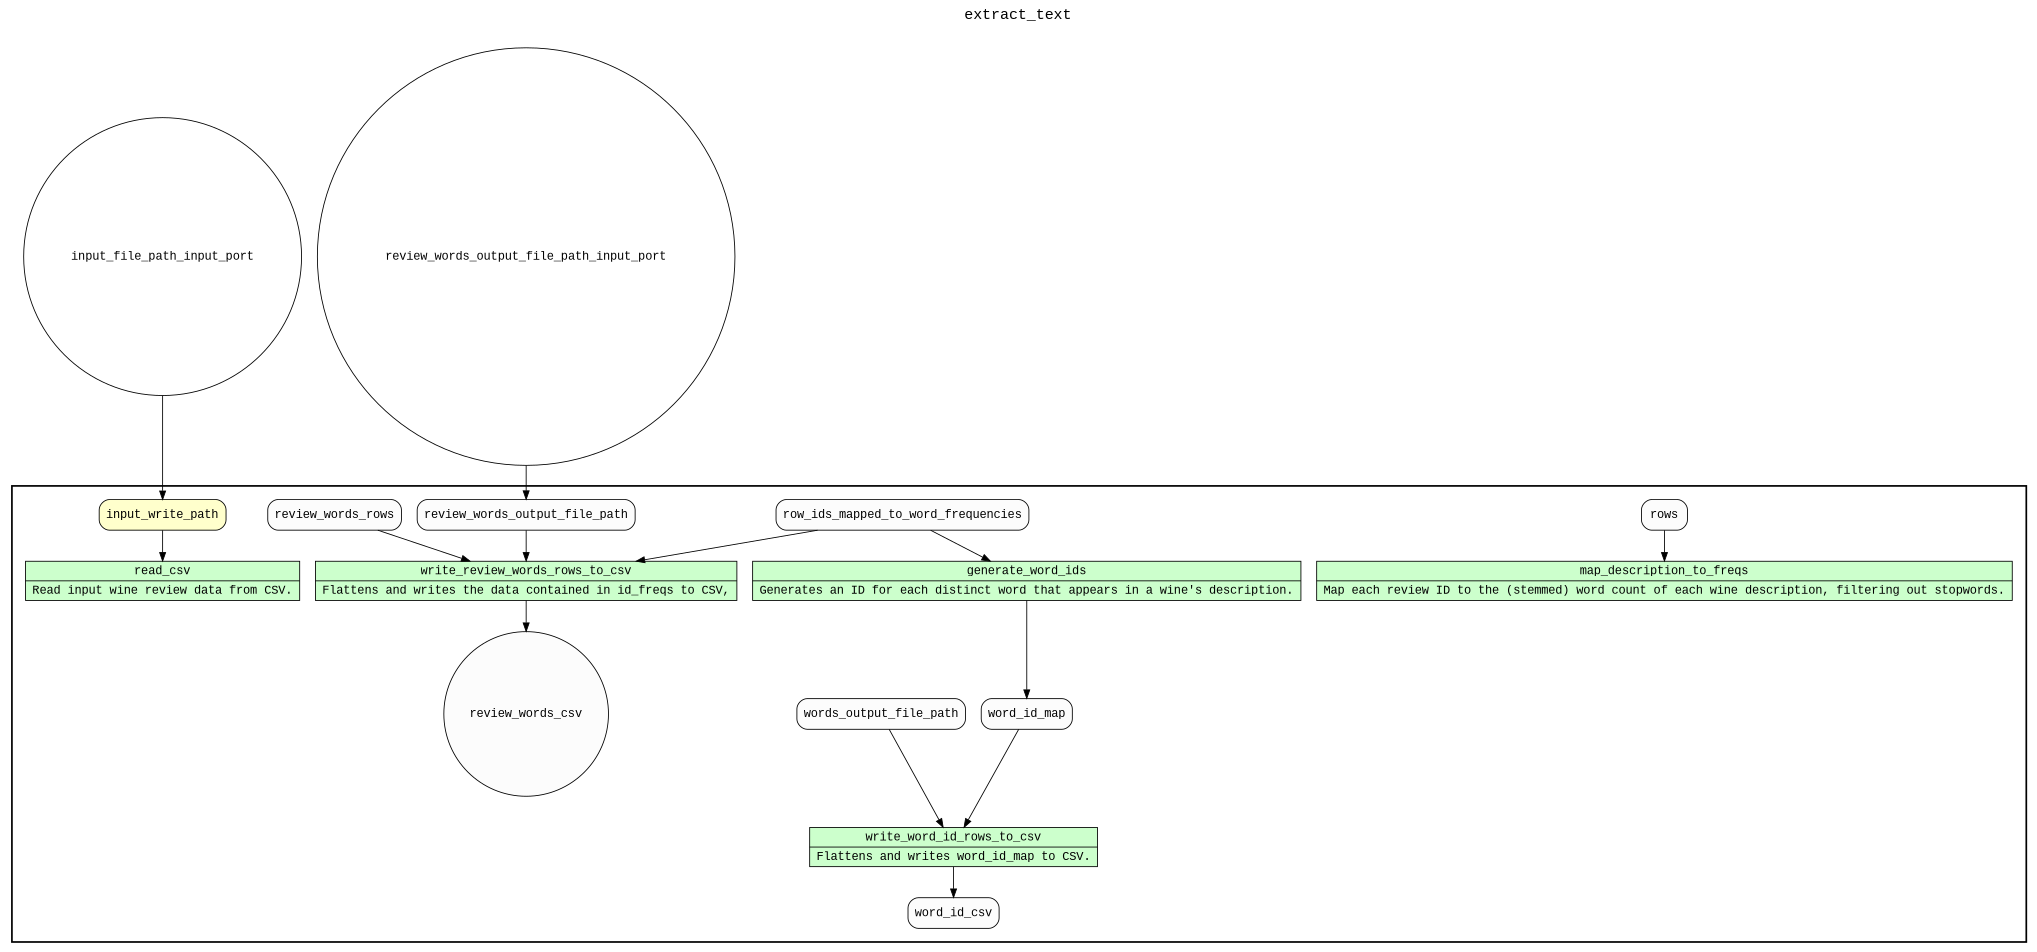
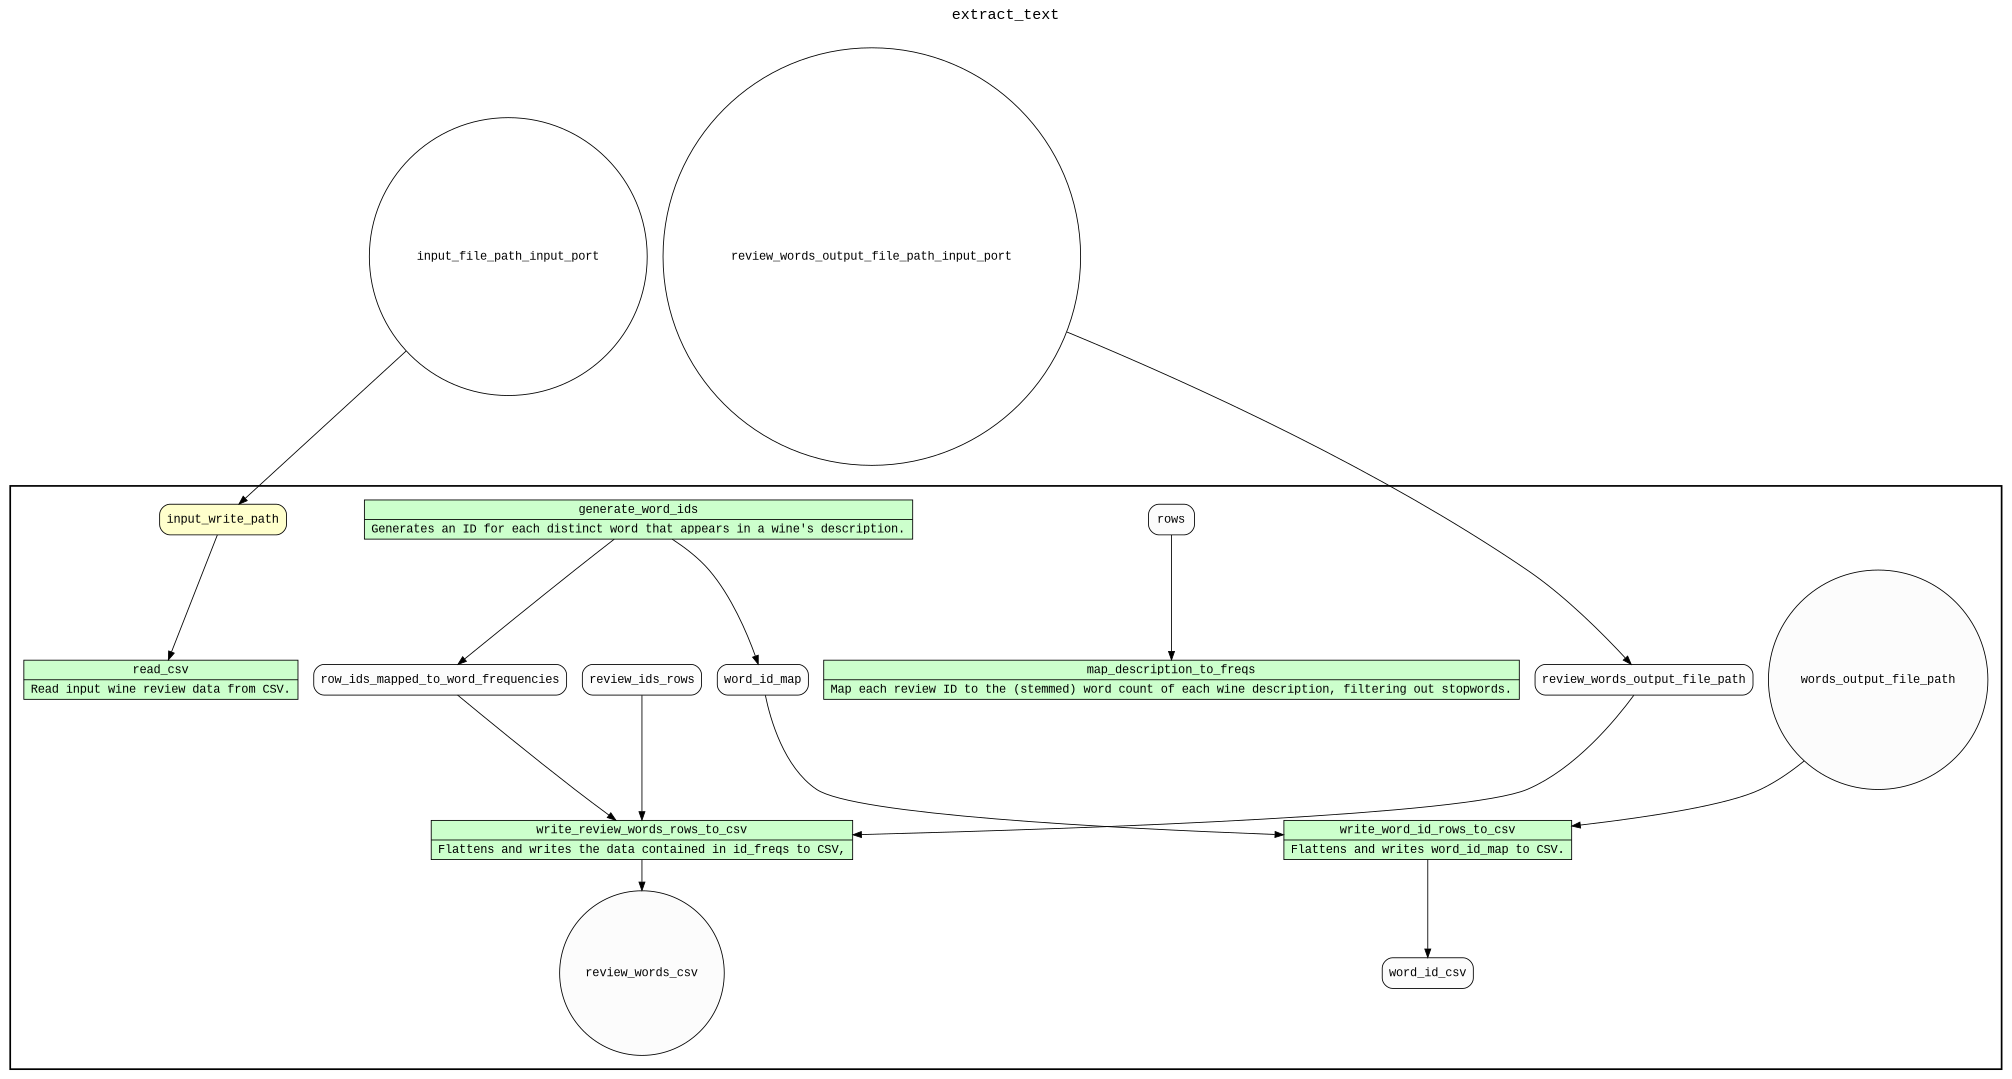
node "review_words_rows": label "review_words_rows" -> "review_ids_rows"
edge "row_ids_mapped_to_word_frequencies" -> "generate_word_ids": reversed
node "words_output_file_path": shape box -> circle
